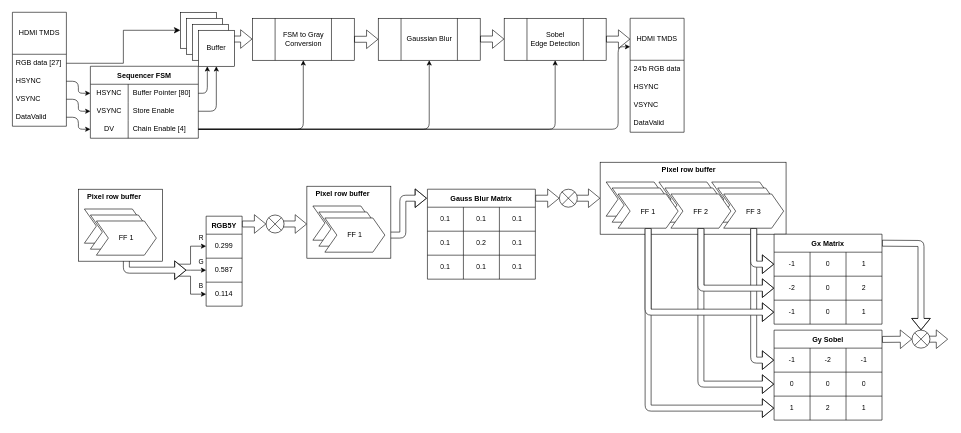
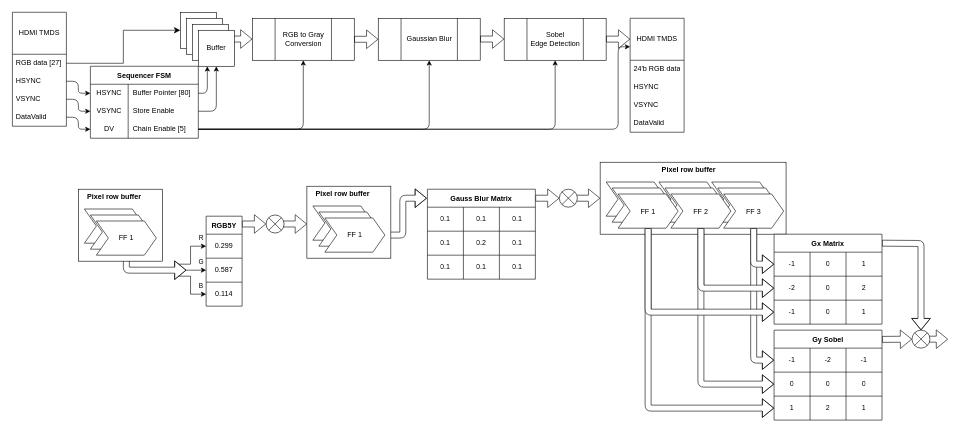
node "FSM to Gray Conversion": label "FSM to Gray Conversion" -> "RGB to Gray Conversion"
node "Chain Enable [4]": label "Chain Enable [4]" -> "Chain Enable [5]"
